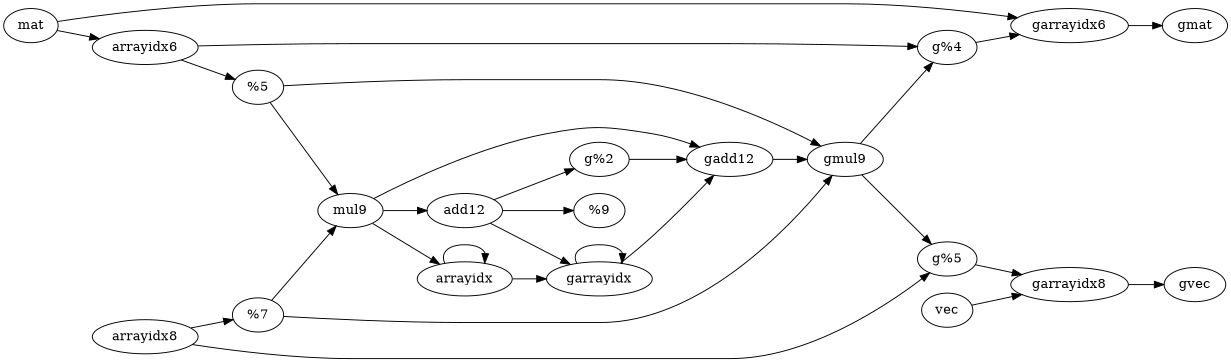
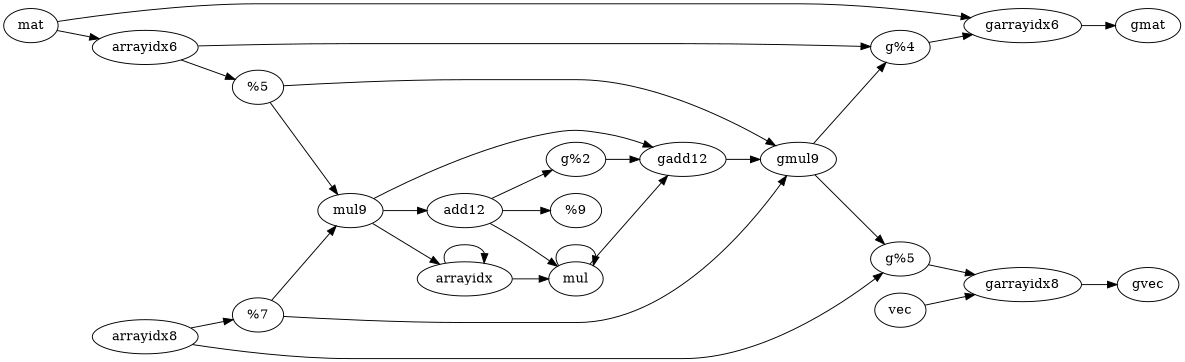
node "garrayidx": label "garrayidx" -> "mul"
